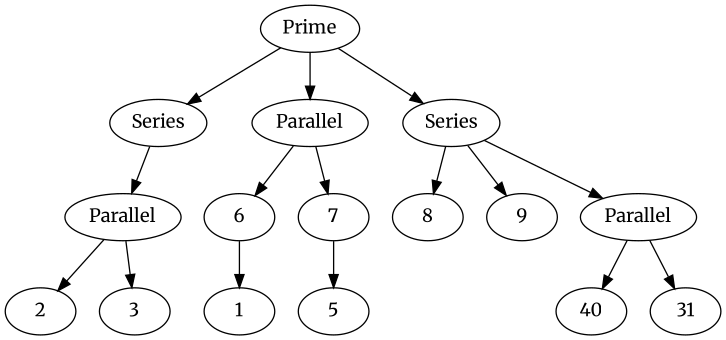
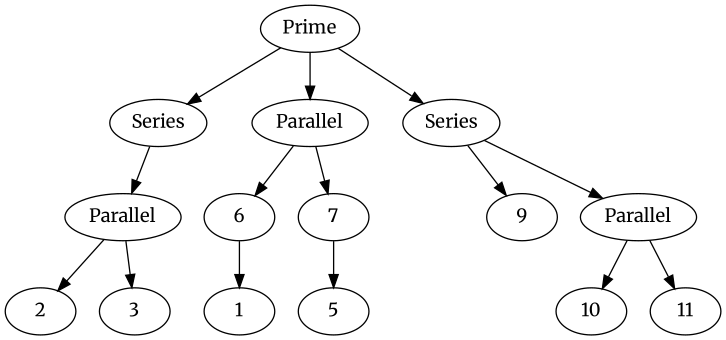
node "8": removed
node "40": label "40" -> "10"
node "31": label "31" -> "11"
